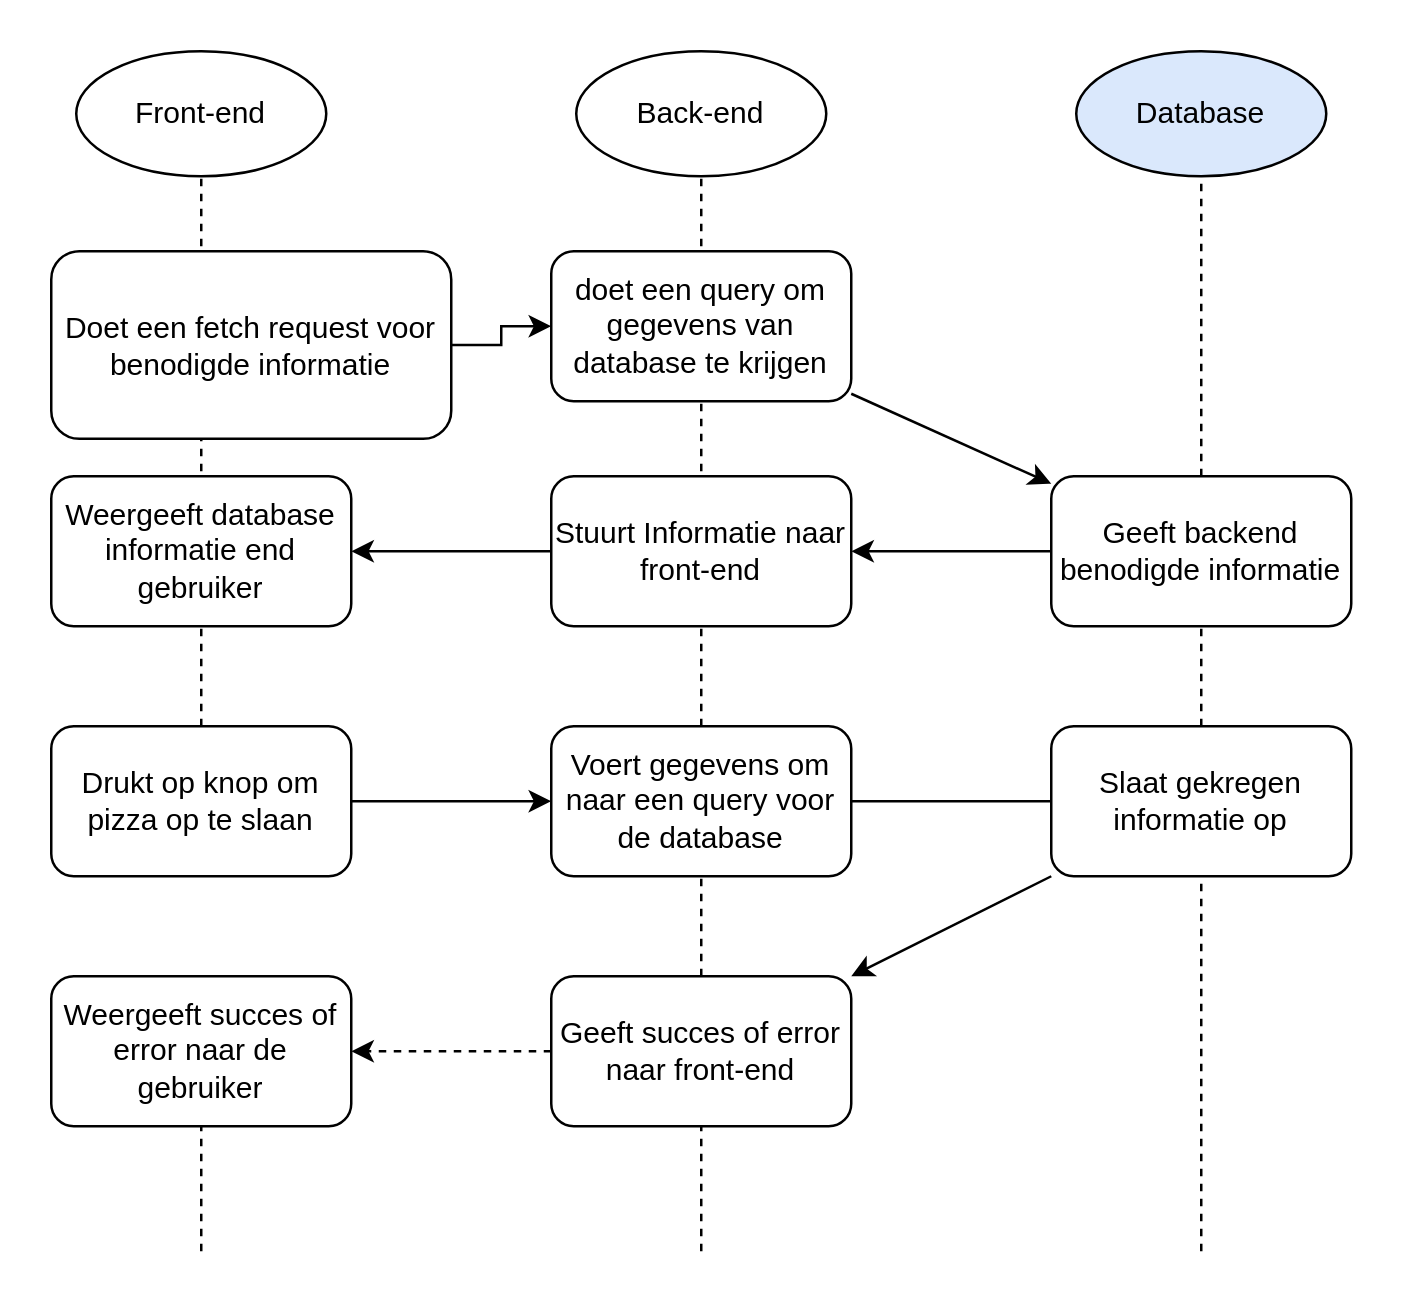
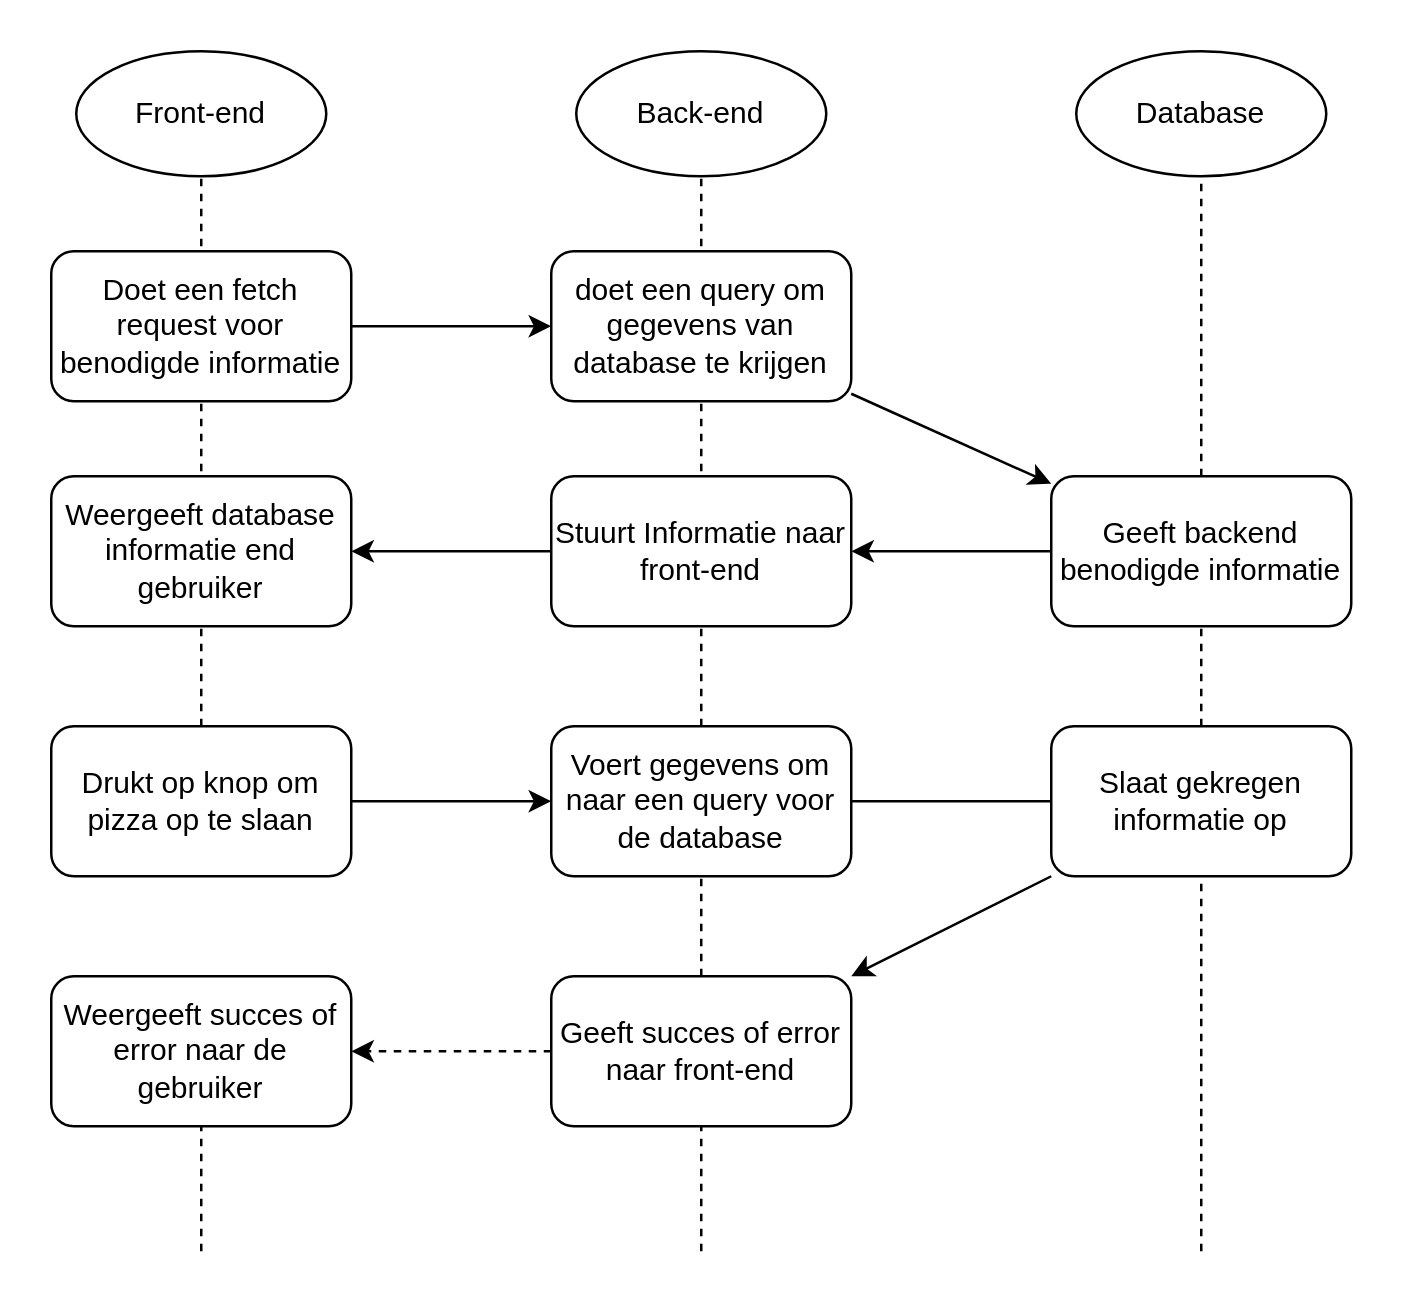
node "Database": fillcolor #dae8fc -> #ffffff
node "Doet een fetch request voor benodigde informatie": size 400x188 -> 300x150
